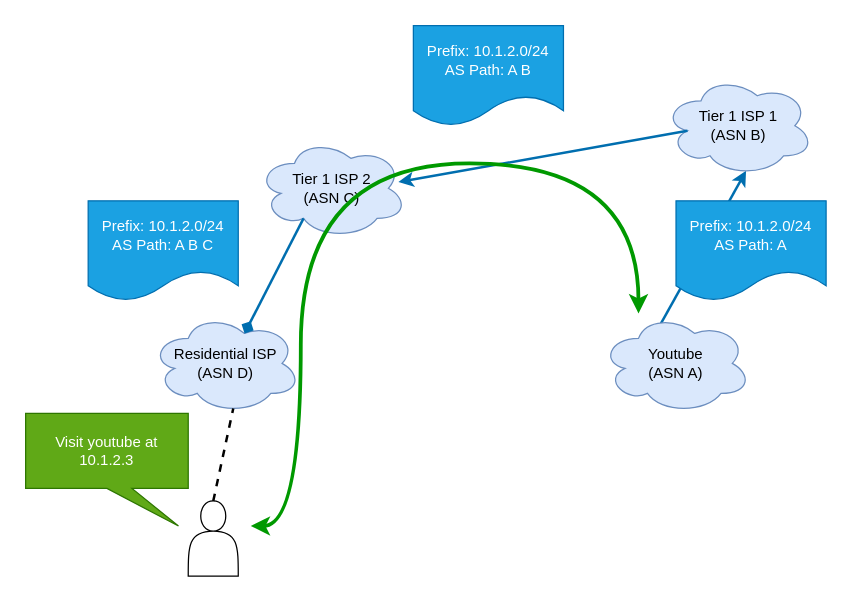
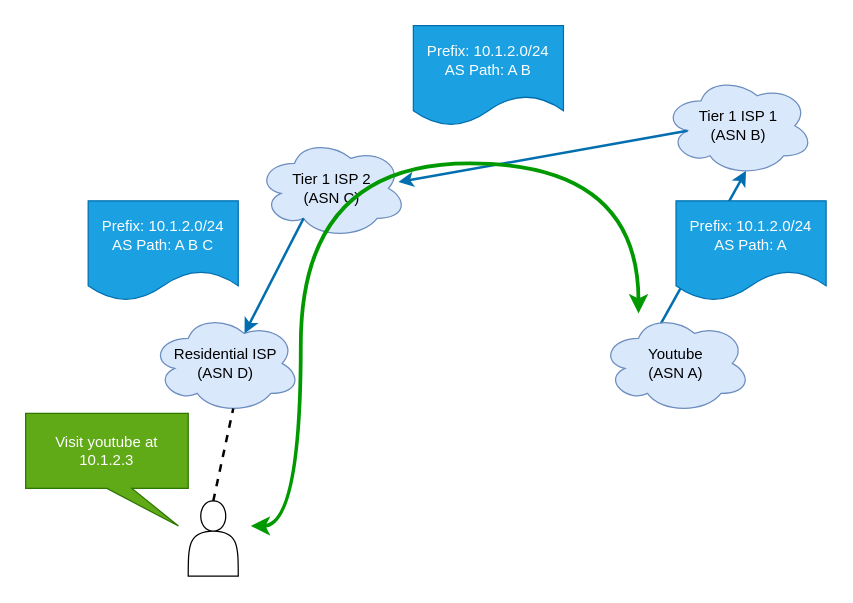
edge "Tier 1 ISP 2 (ASN C)" -> "Residential ISP (ASN D)": arrowhead diamond -> classic
